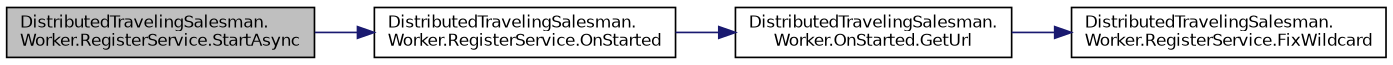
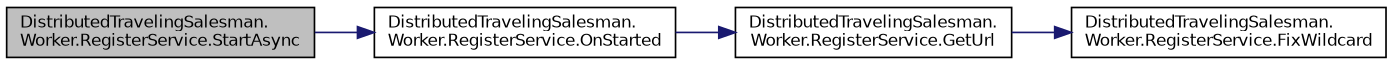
node "DistributedTravelingSalesman. Worker.OnStarted.GetUrl": label "DistributedTravelingSalesman. Worker.OnStarted.GetUrl" -> "DistributedTravelingSalesman. Worker.RegisterService.GetUrl"
